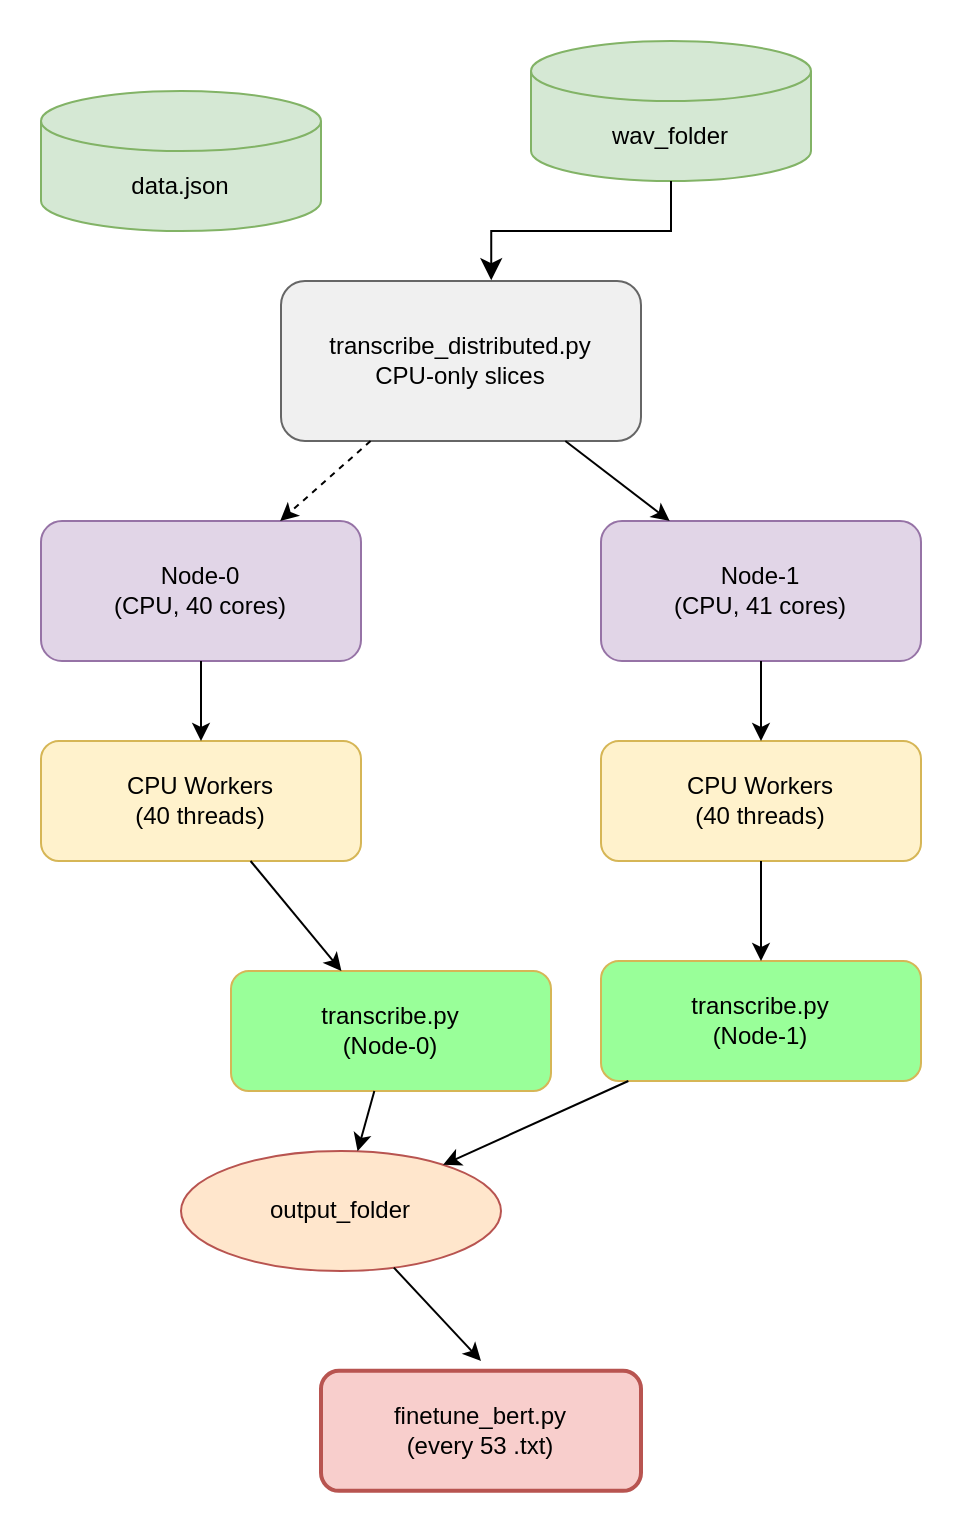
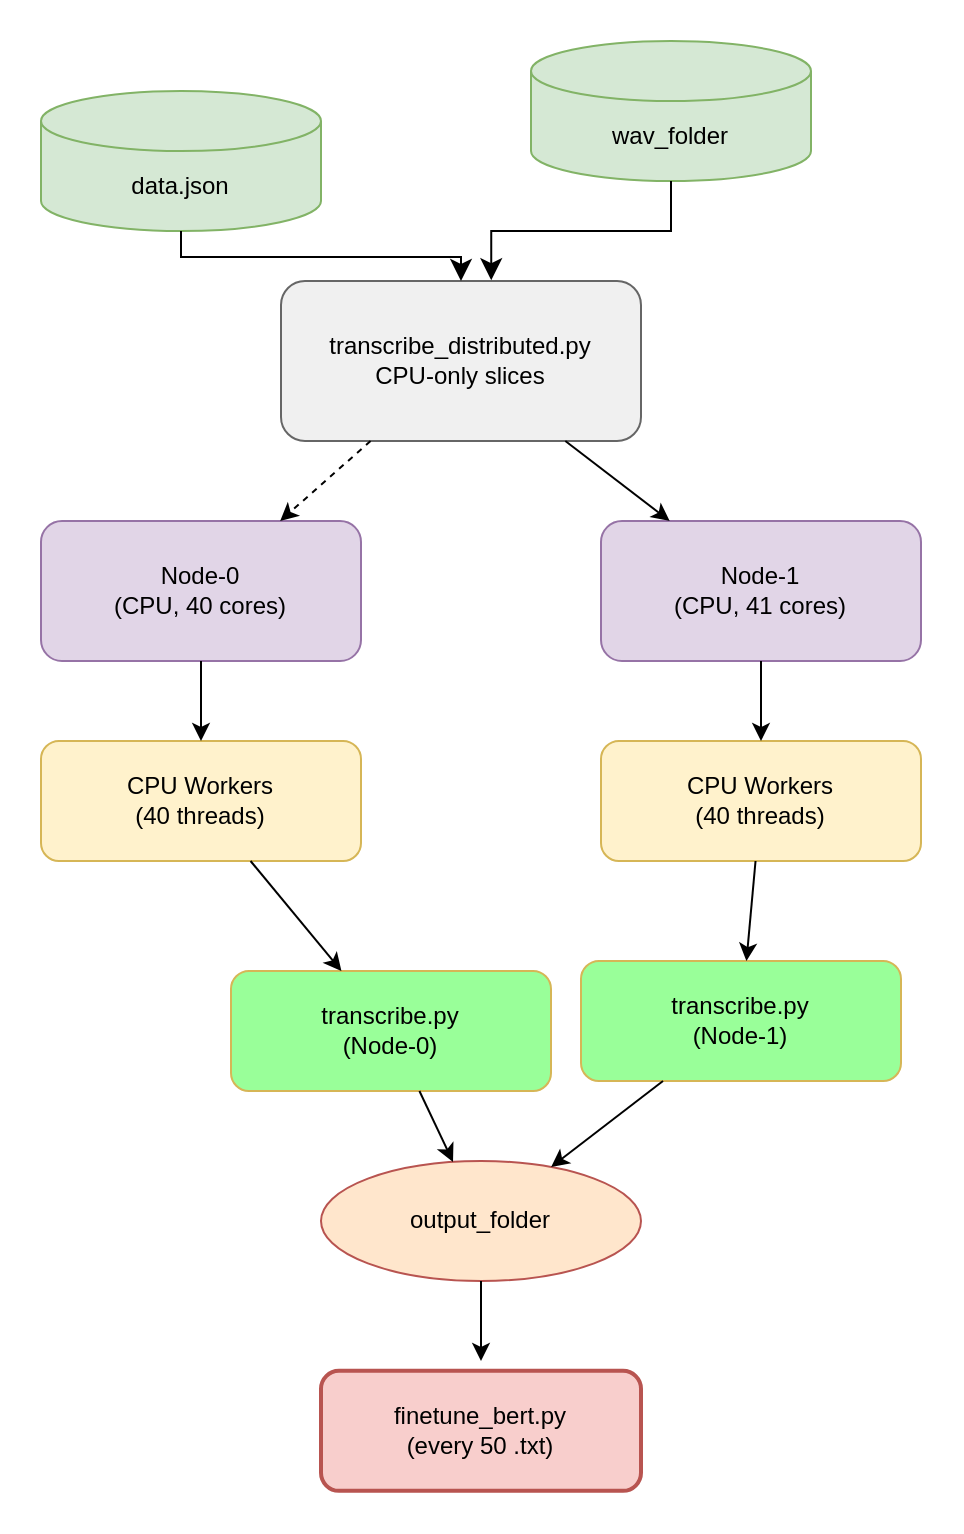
edge "data.json" -> "transcribe_distributed.py CPU-only slices": added
node "transcribe.py (Node-1)": moved (761, 1021) -> (741, 1021)
node "output_folder": moved (341, 1211) -> (481, 1221)
node "finetune_bert.py (every 53 .txt)": label "finetune_bert.py (every 53 .txt)" -> "finetune_bert.py (every 50 .txt)"
